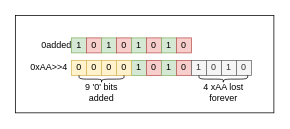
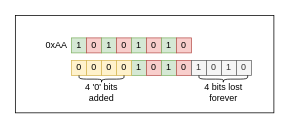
node "0added": label "0added" -> "0xAA"
node "0xAA>>4": removed
node "9 '0' bits added": label "9 '0' bits added" -> "4 '0' bits added"
node "4 xAA lost forever": label "4 xAA lost forever" -> "4 bits lost forever"
